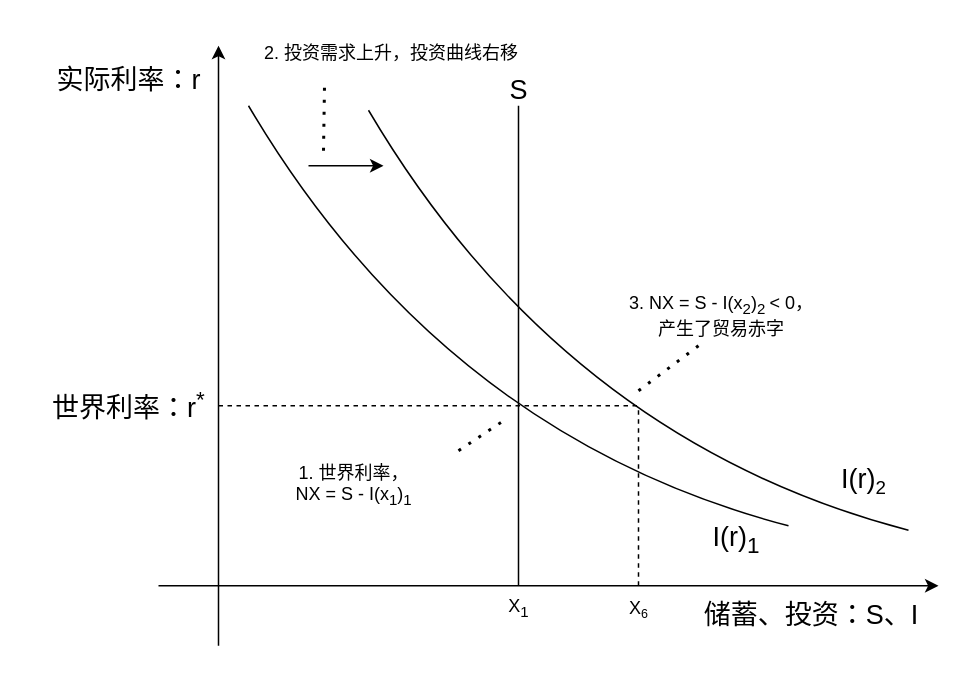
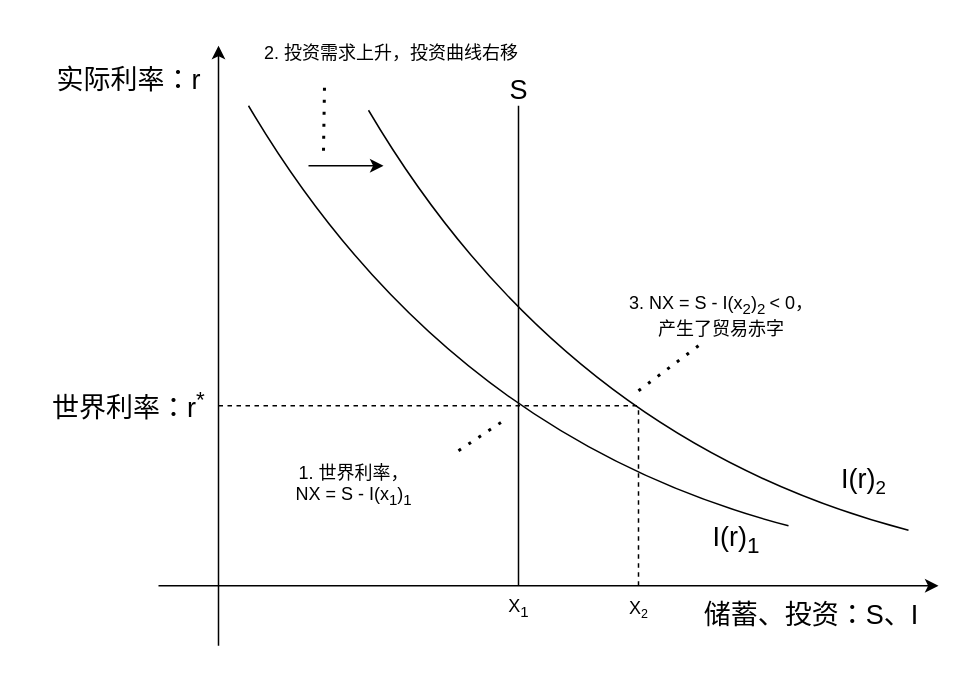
node "X6": label "X6" -> "X2"
